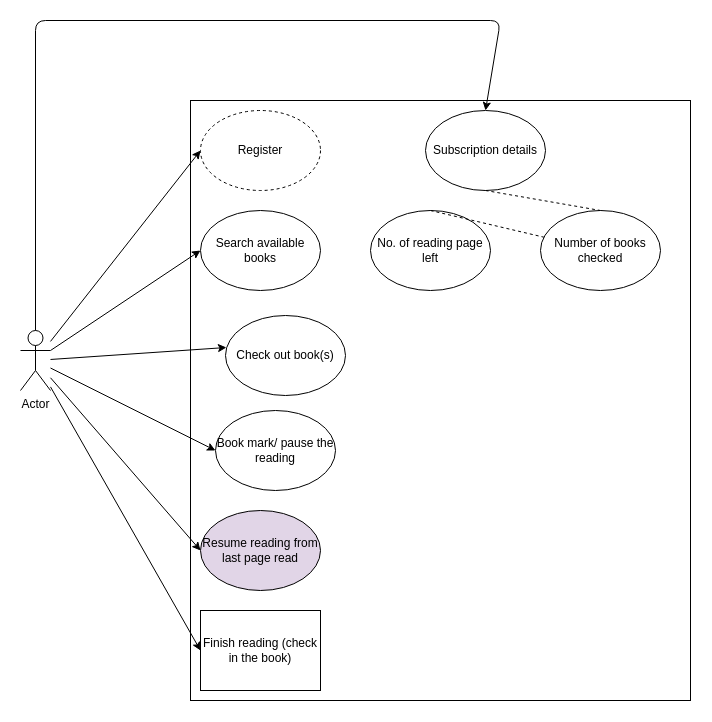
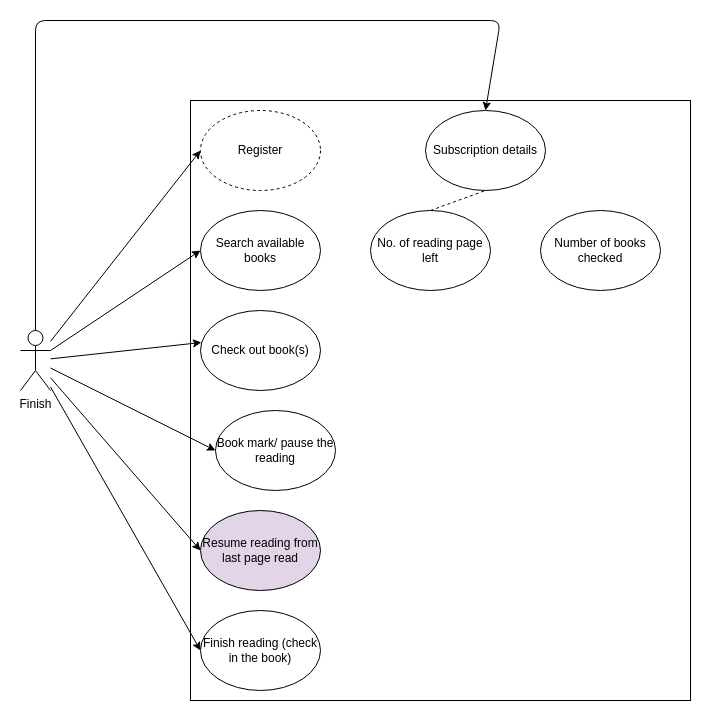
edge "Subscription details" -- "Number of books checked": removed
edge "No. of reading page left" -- "Number of books checked": now "No. of reading page left" -- "Subscription details"
node "Check out book(s)": moved (286, 356) -> (261, 351)
node "Actor": label "Actor" -> "Finish"
node "Finish reading (check in the book)": shape rectangle -> ellipse
